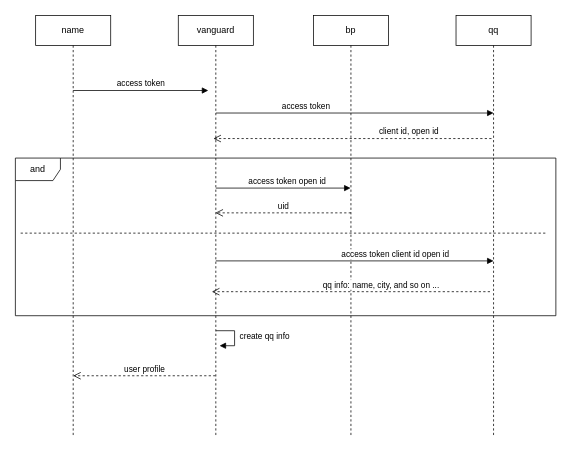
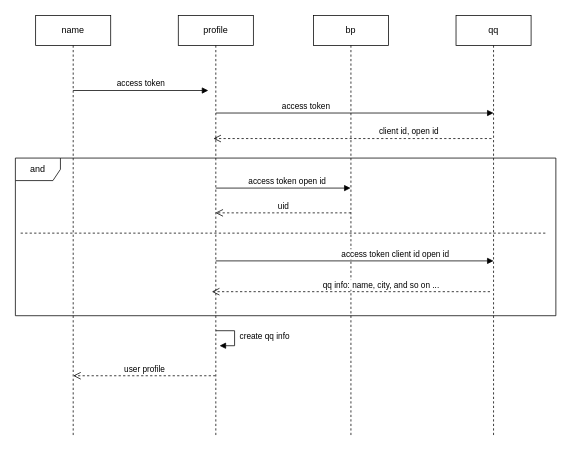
node "vanguard": label "vanguard" -> "profile"
